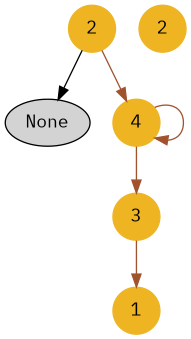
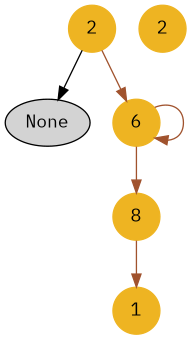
node "4": label "4" -> "6"
node "3": label "3" -> "8"
